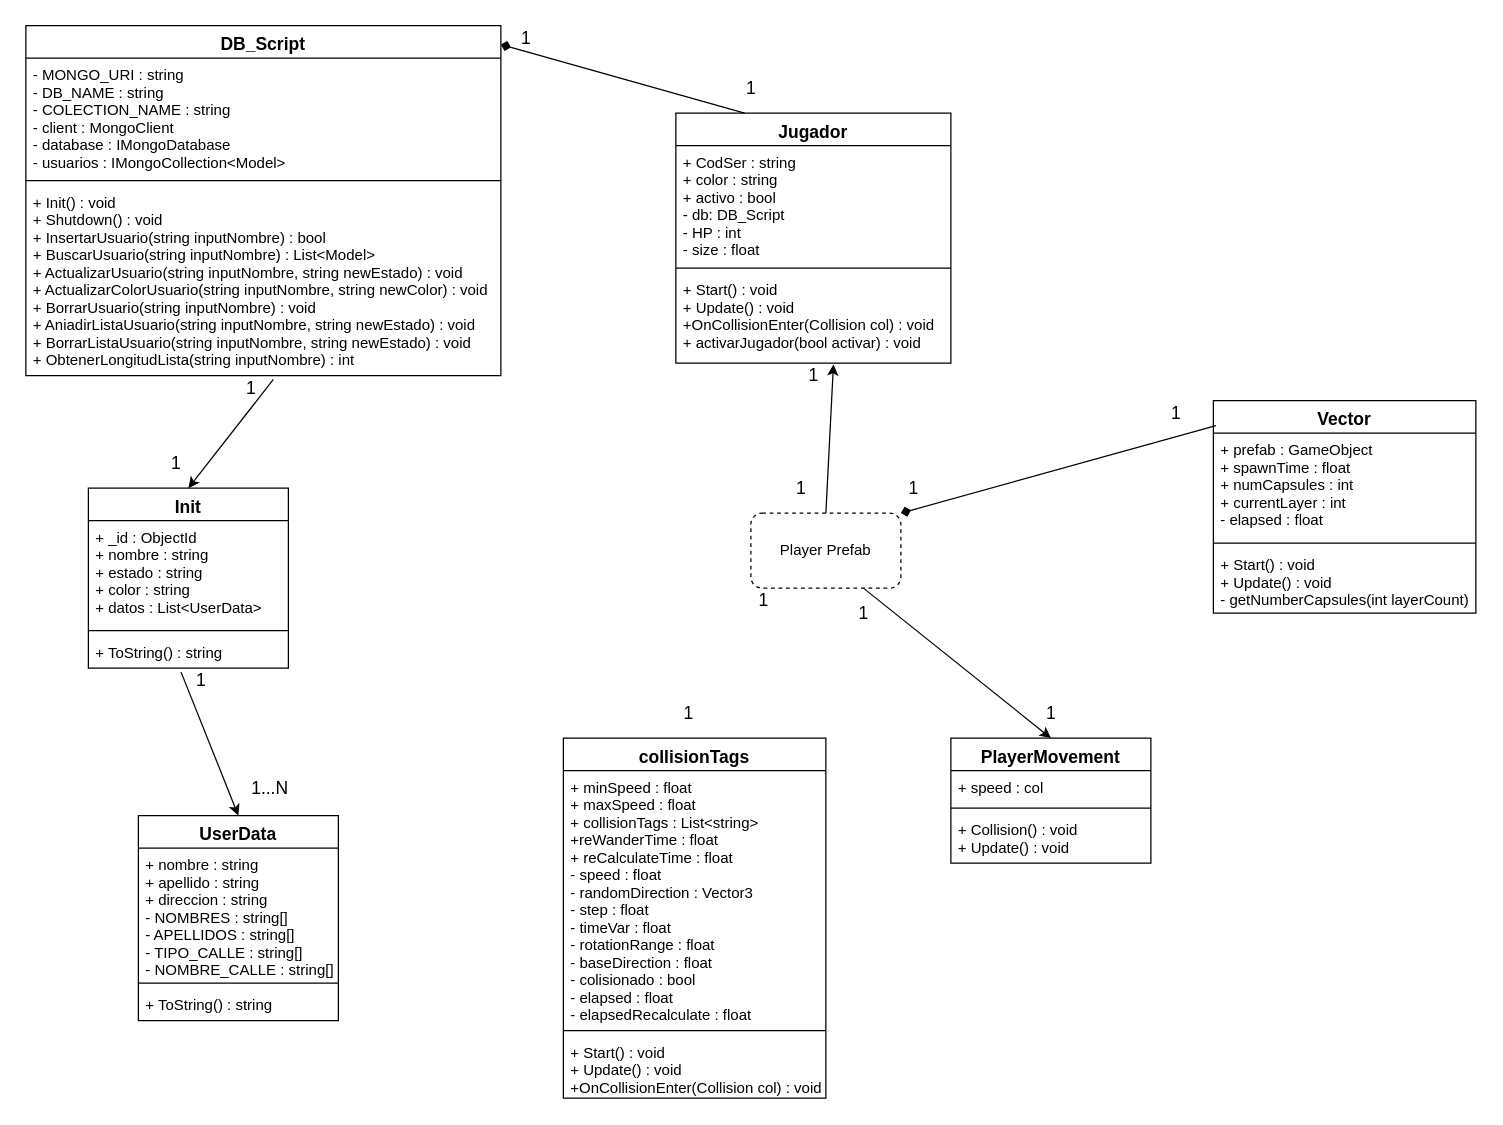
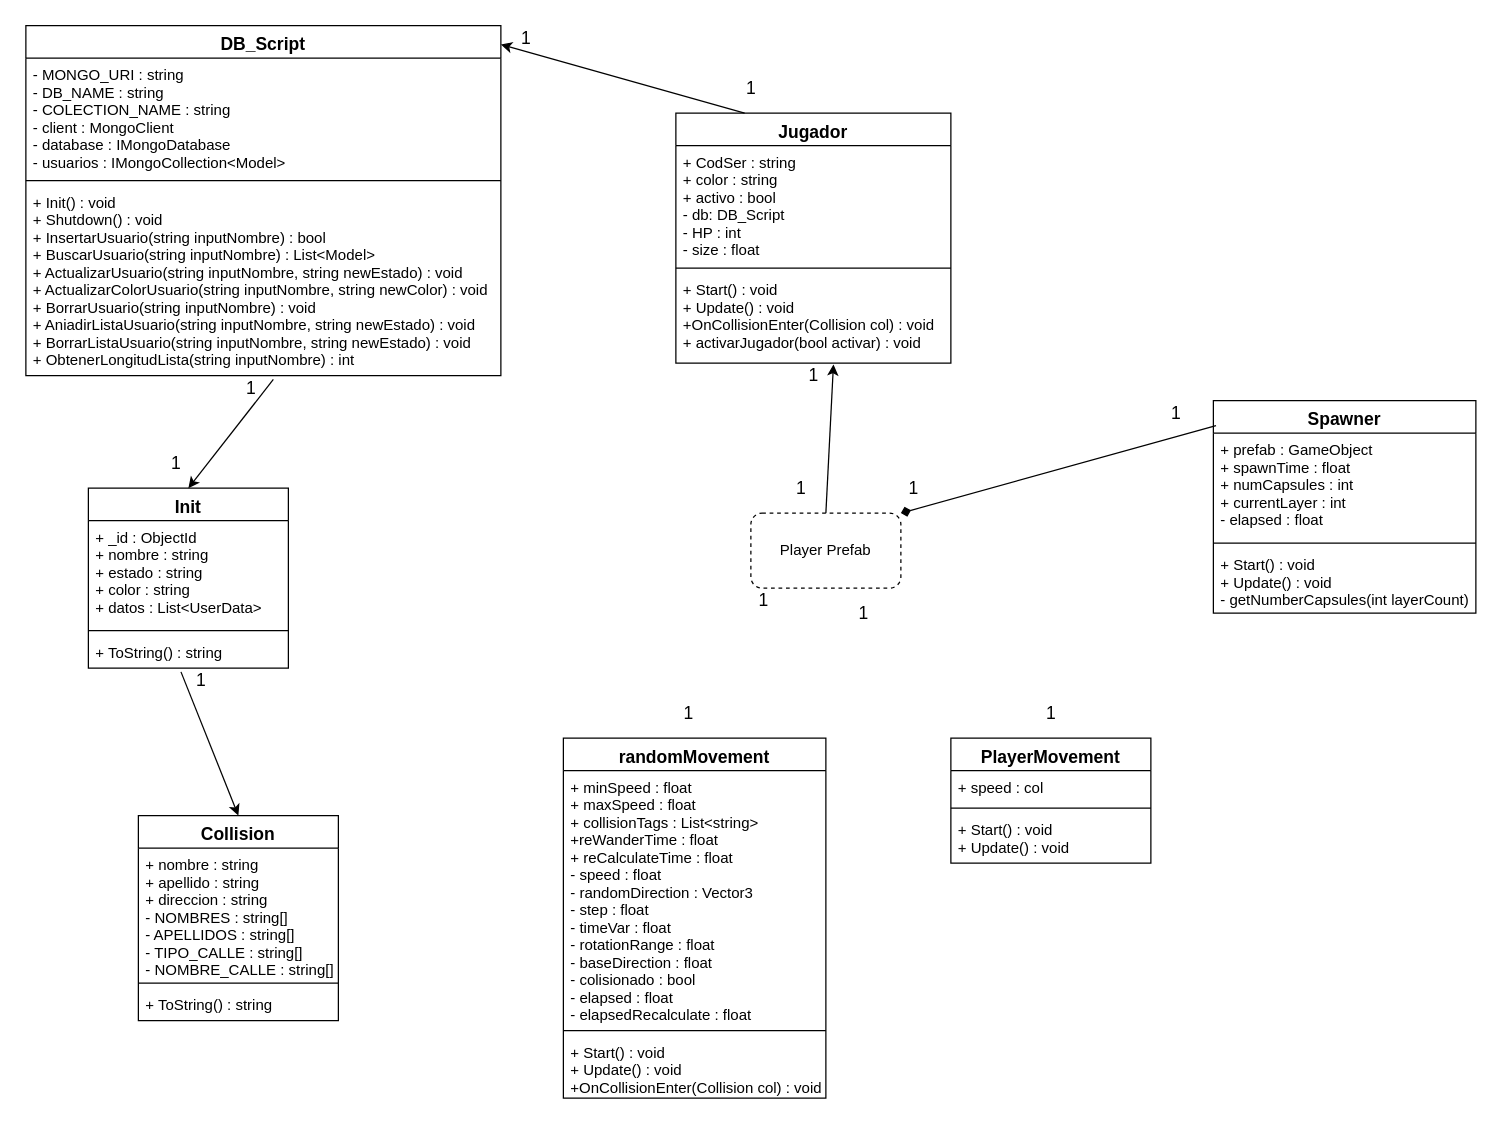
edge "Jugador" -> "DB_Script": arrowhead diamond -> classic
node "Vector": label "Vector" -> "Spawner"
edge "Player Prefab" -> "PlayerMovement": removed
node "collisionTags": label "collisionTags" -> "randomMovement"
node "1...N": removed
node "+ Collision() : void + Update() : void": label "+ Collision() : void + Update() : void" -> "+ Start() : void + Update() : void"
node "UserData": label "UserData" -> "Collision"
